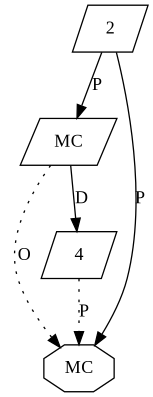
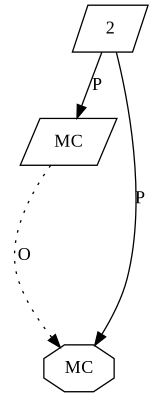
node "4": removed
